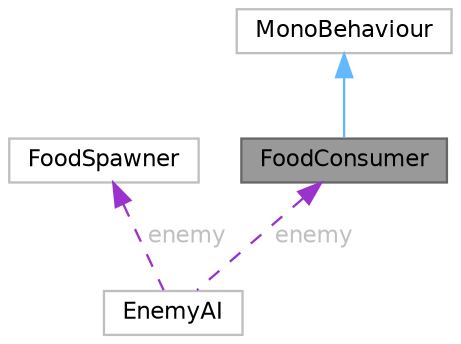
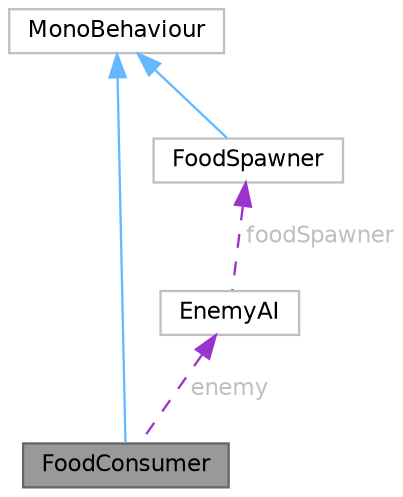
edge "FoodSpawner" -> "MonoBehaviour": added
edge "EnemyAI" -> "FoodSpawner": label " enemy" -> " foodSpawner"
edge "EnemyAI" -> "FoodConsumer": reversed
